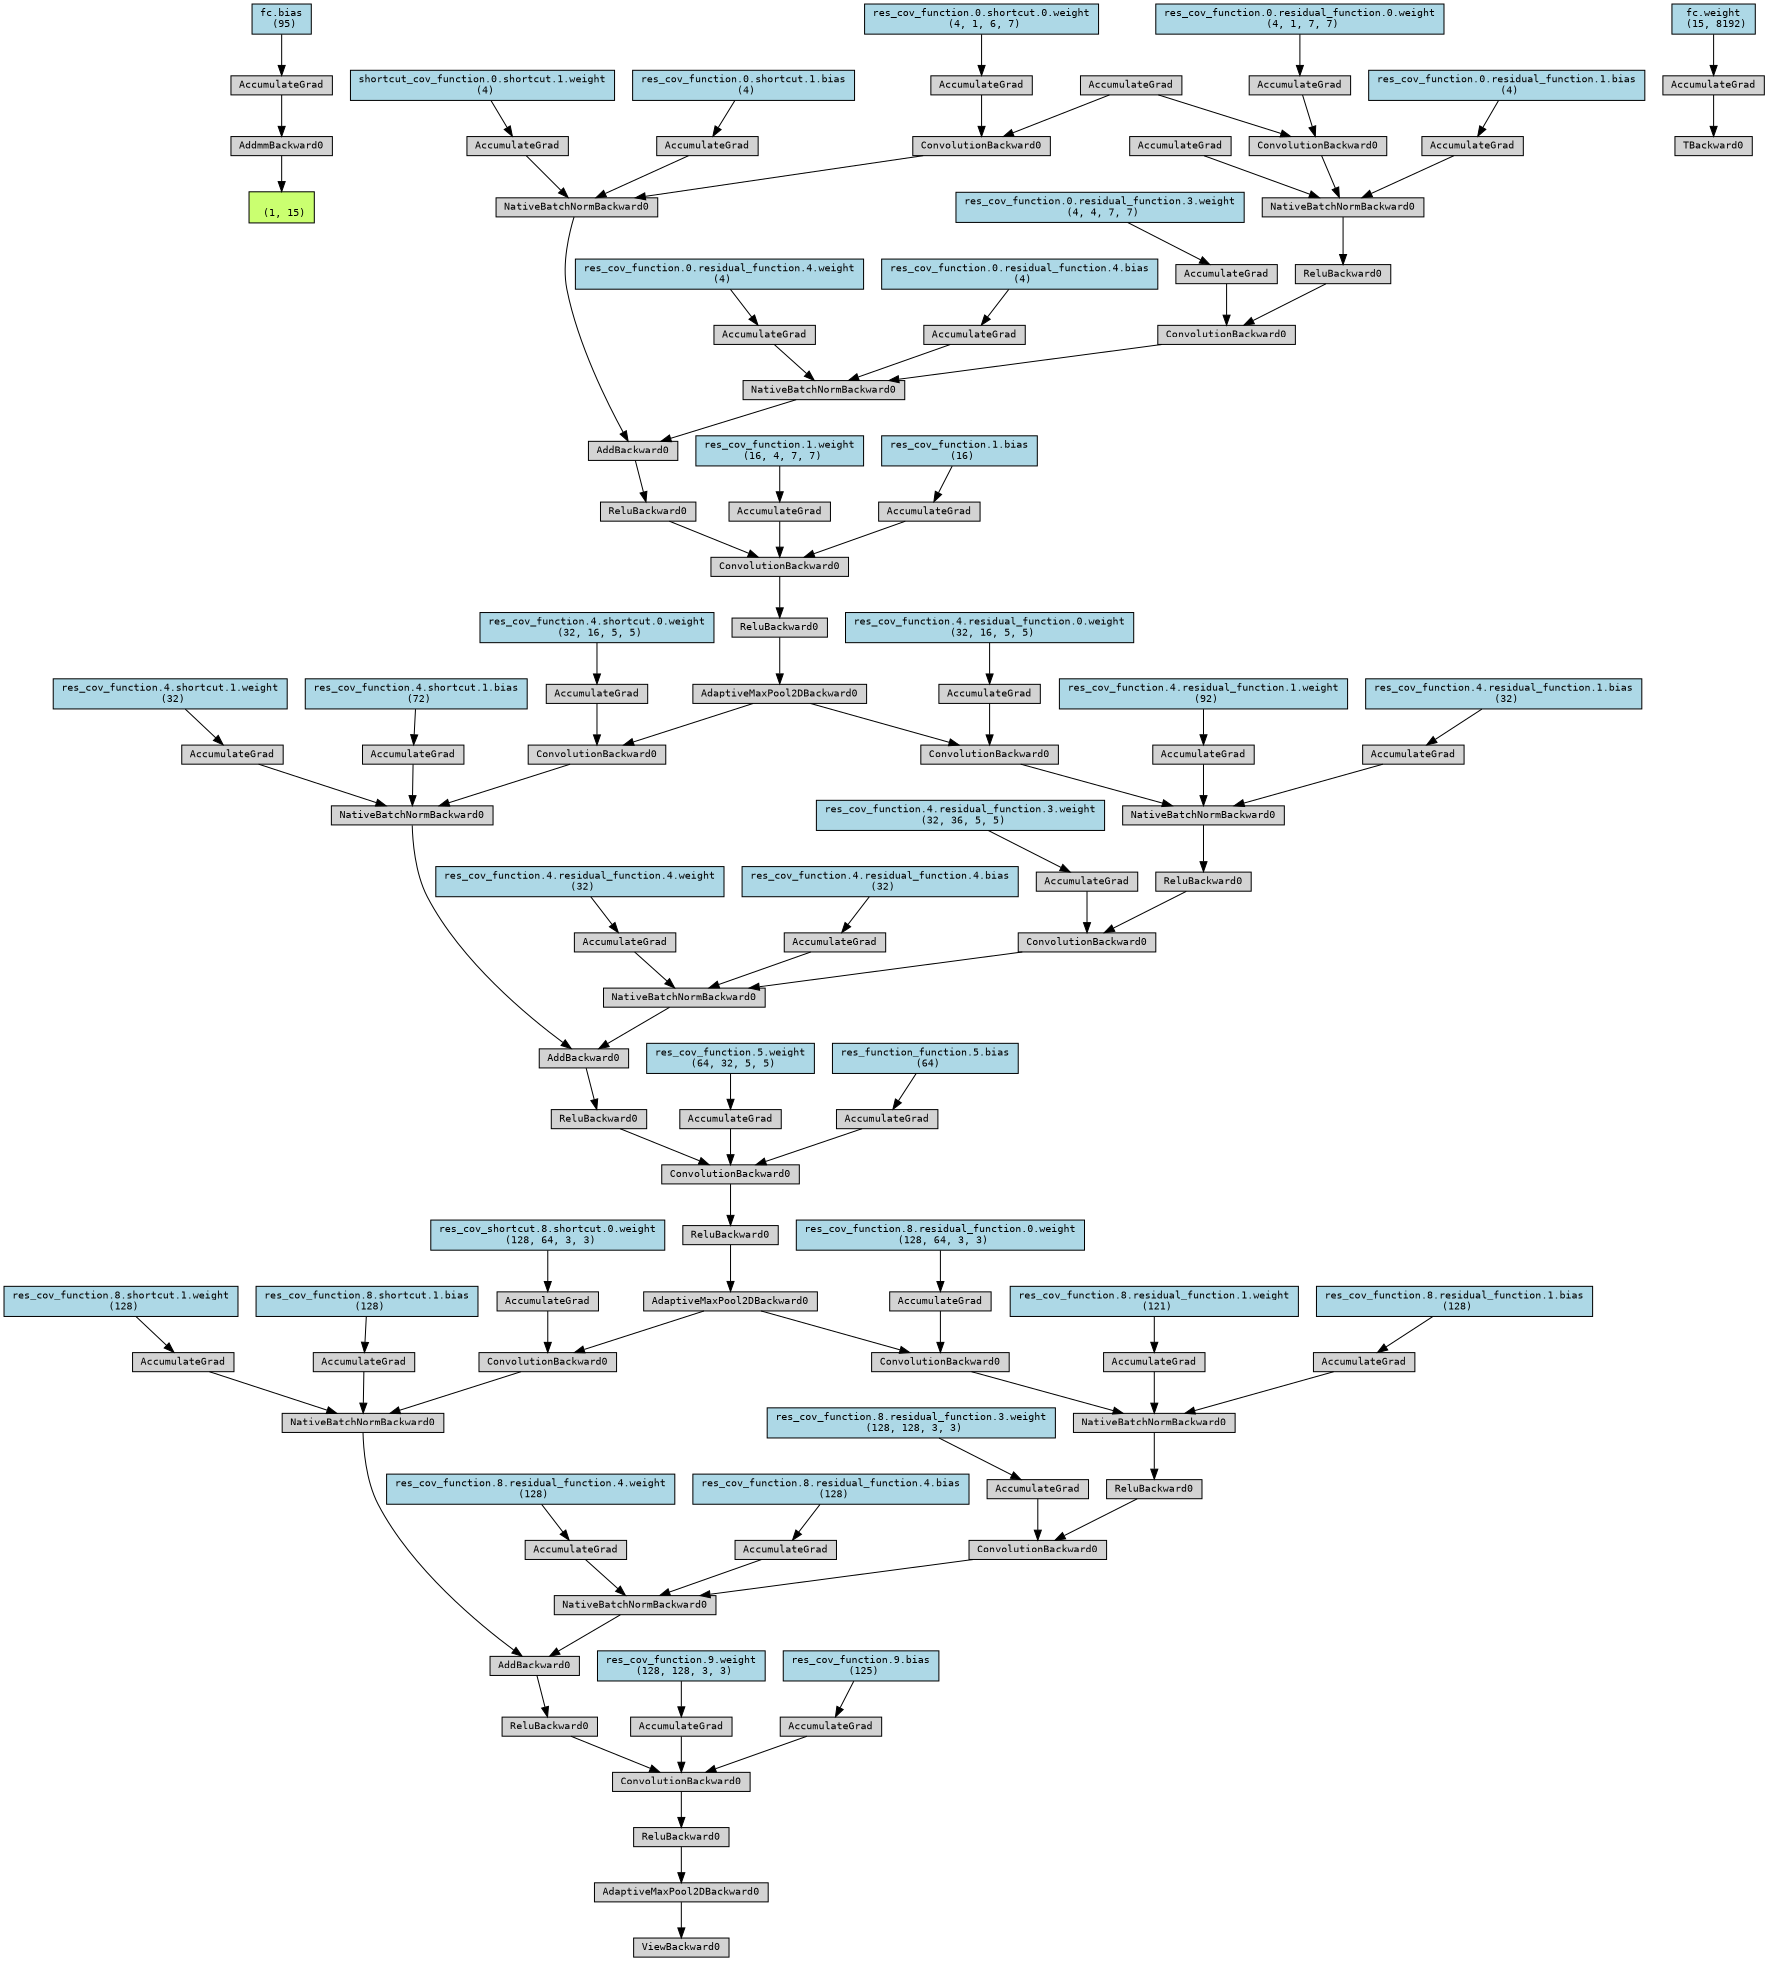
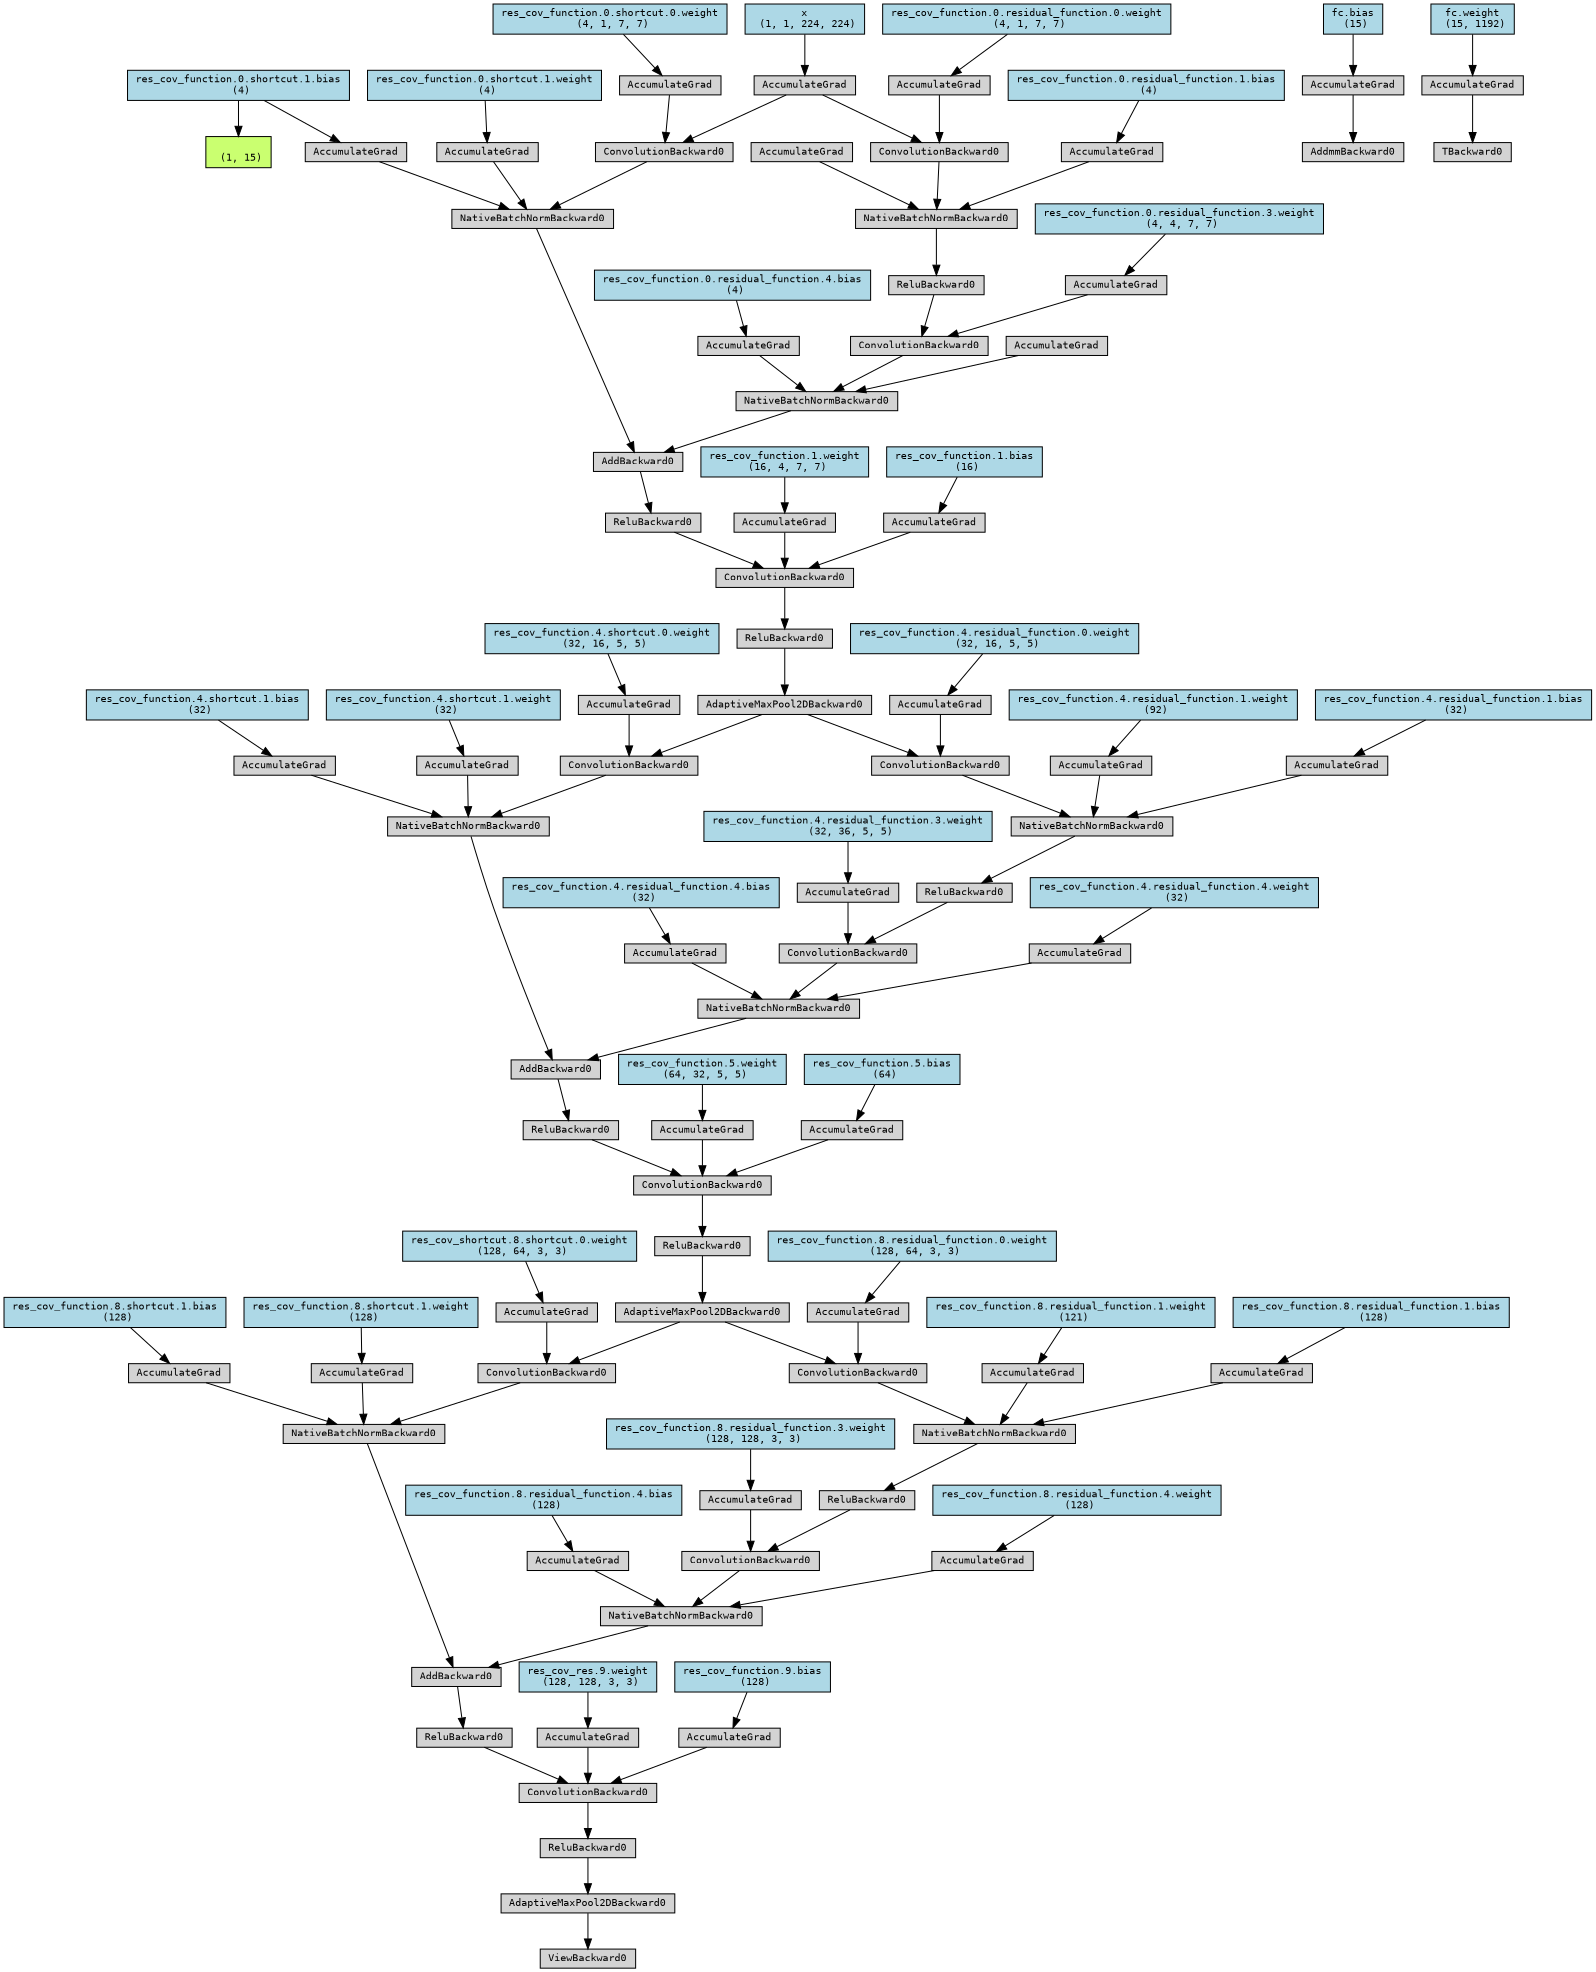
node "fc.bias (95)": label "fc.bias (95)" -> "fc.bias (15)"
node "x (1, 1, 224, 224)": added
node "res_cov_function.0.shortcut.0.weight (4, 1, 6, 7)": label "res_cov_function.0.shortcut.0.weight (4, 1, 6, 7)" -> "res_cov_function.0.shortcut.0.weight (4, 1, 7, 7)"
node "fc.weight (15, 8192)": label "fc.weight (15, 8192)" -> "fc.weight (15, 1192)"
node "shortcut_cov_function.0.shortcut.1.weight (4)": label "shortcut_cov_function.0.shortcut.1.weight (4)" -> "res_cov_function.0.shortcut.1.weight (4)"
edge "AddmmBackward0" -> "(1, 15)": now "res_cov_function.0.shortcut.1.bias (4)" -> "(1, 15)"
node "res_cov_function.0.residual_function.4.weight (4)": removed
node "res_cov_function.4.shortcut.1.bias (72)": label "res_cov_function.4.shortcut.1.bias (72)" -> "res_cov_function.4.shortcut.1.bias (32)"
node "res_function_function.5.bias (64)": label "res_function_function.5.bias (64)" -> "res_cov_function.5.bias (64)"
node "res_cov_function.9.weight (128, 128, 3, 3)": label "res_cov_function.9.weight (128, 128, 3, 3)" -> "res_cov_res.9.weight (128, 128, 3, 3)"
node "res_cov_function.9.bias (125)": label "res_cov_function.9.bias (125)" -> "res_cov_function.9.bias (128)"
